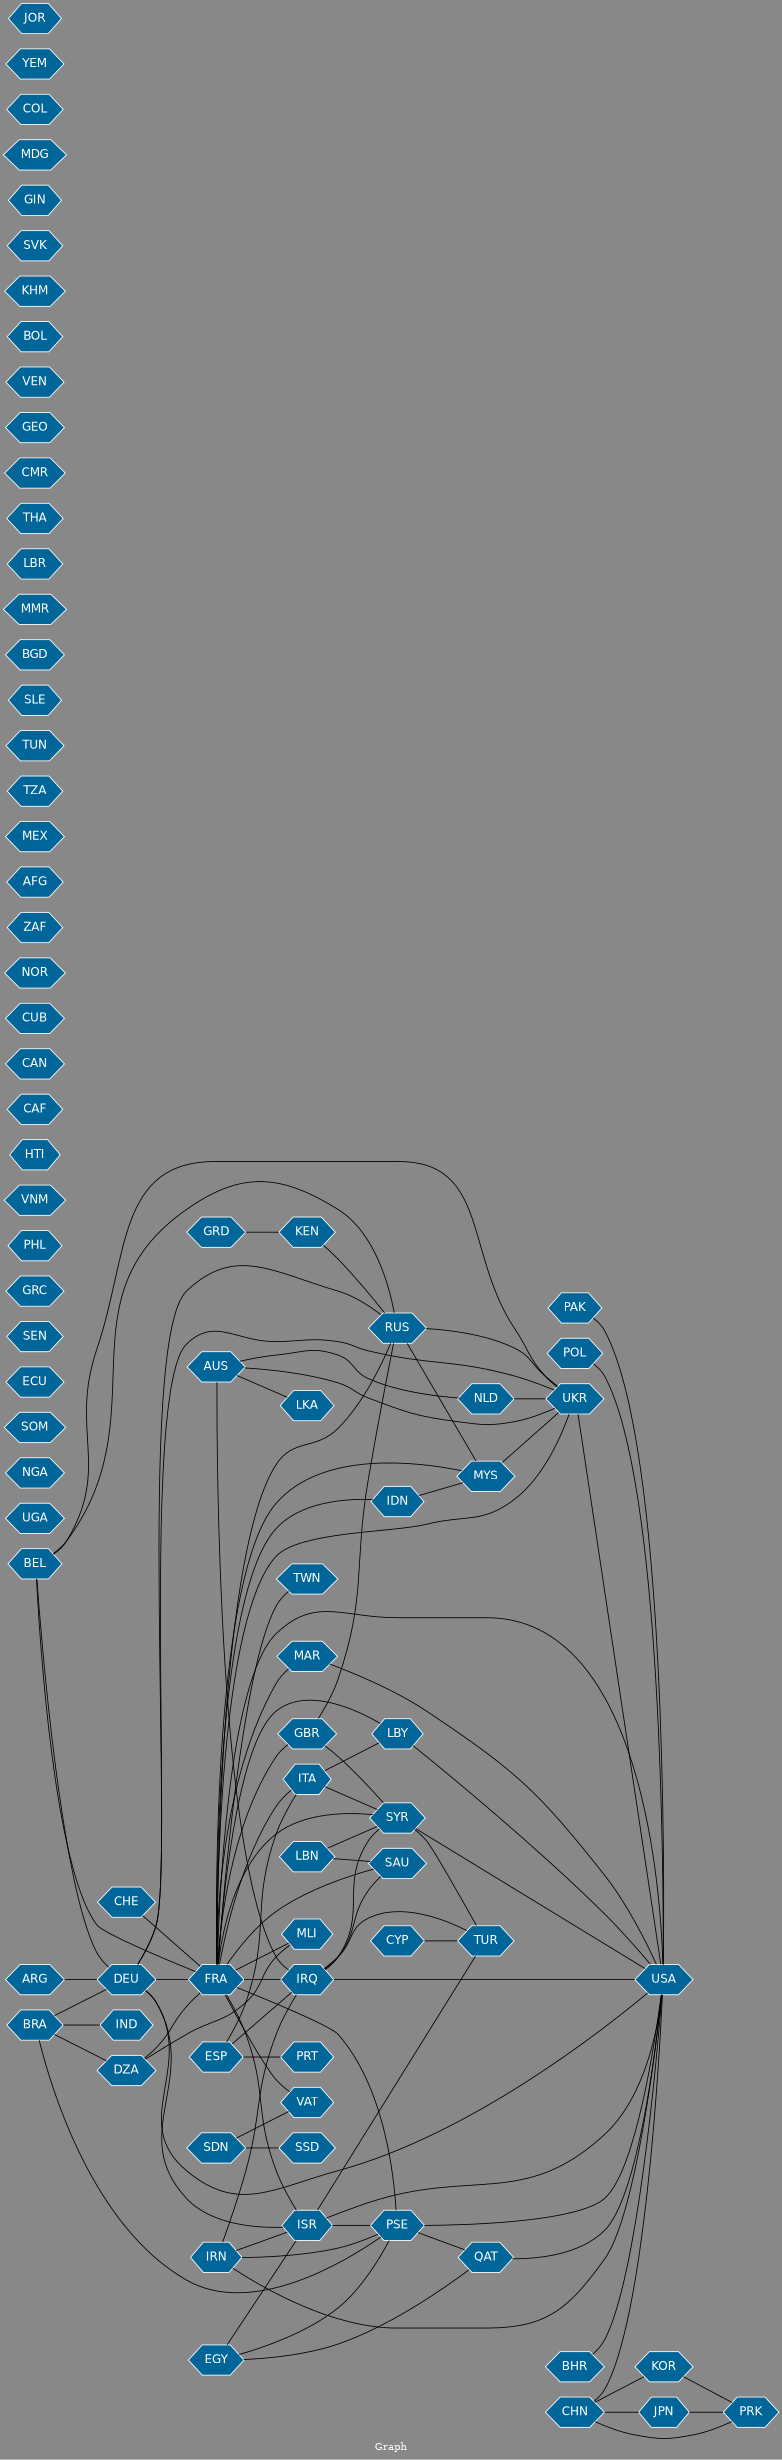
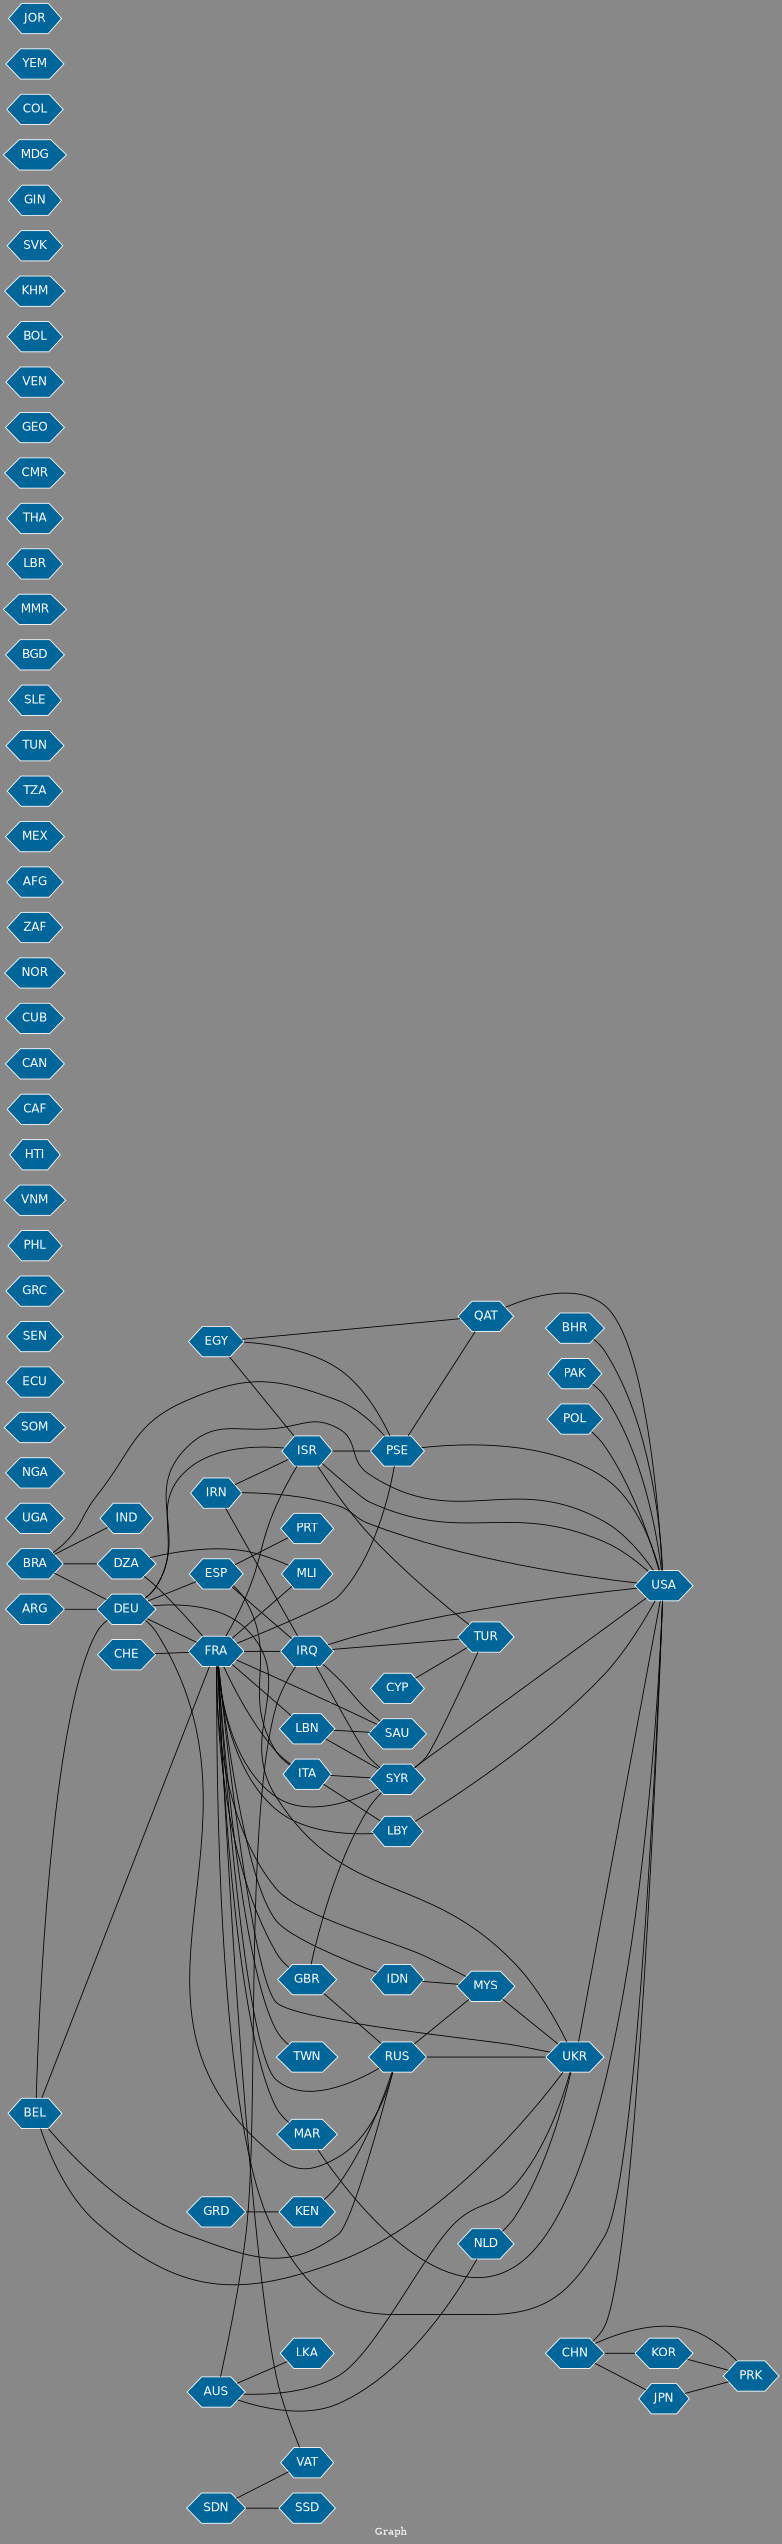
edge "ESP" -- "DEU": added
edge "FRA" -- "LBN": added
edge "PSE" -- "IRN": removed
